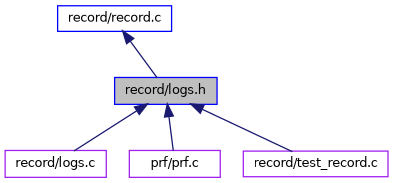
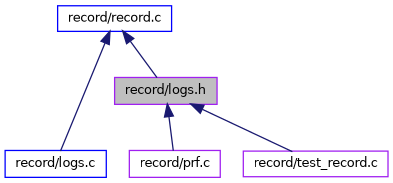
node "record/logs.h": color blue -> purple
edge "record/logs.c" -> "record/logs.h": now "record/logs.c" -> "record/record.c"
node "record/logs.c": color purple -> blue
node "prf/prf.c": label "prf/prf.c" -> "record/prf.c"
